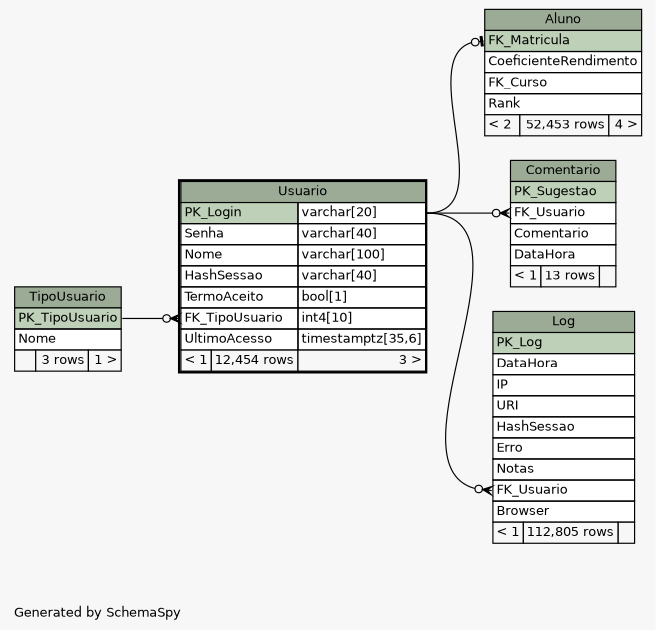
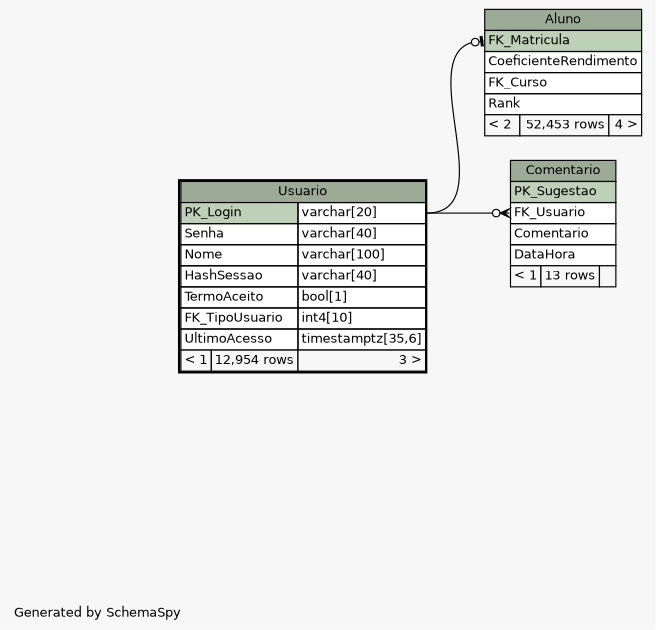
node "TipoUsuario": removed
node "Usuario": text "12,454 rows" -> "12,954 rows"
node "Log": removed
